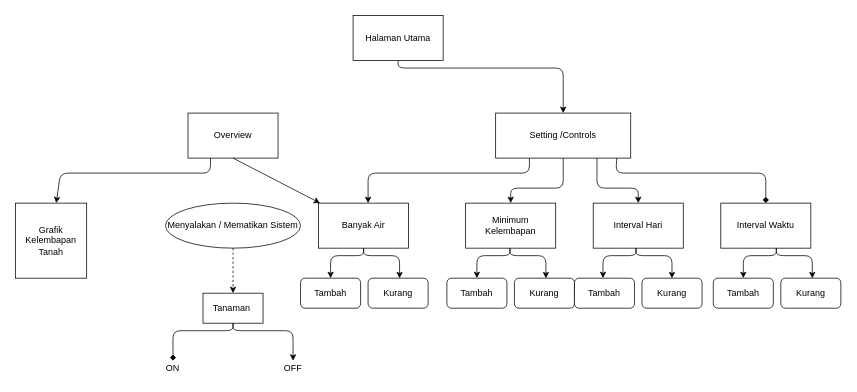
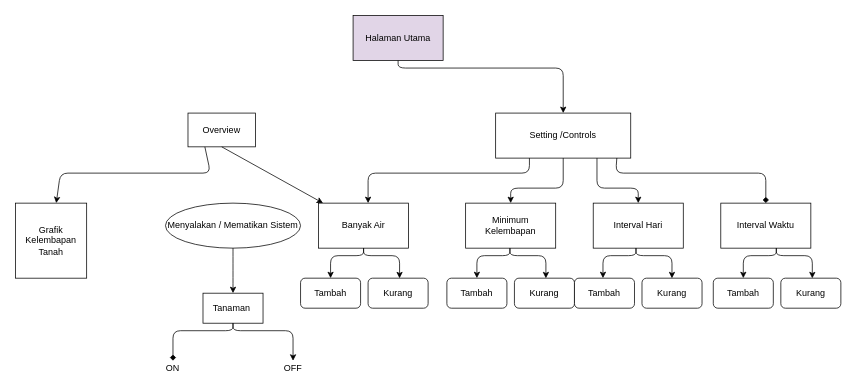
node "Halaman Utama": fillcolor #ffffff -> #e1d5e7
node "Overview": size 90x45 -> 68x34
edge "Menyalakan / Mematikan Sistem" -> "Tanaman": style dashed -> solid
